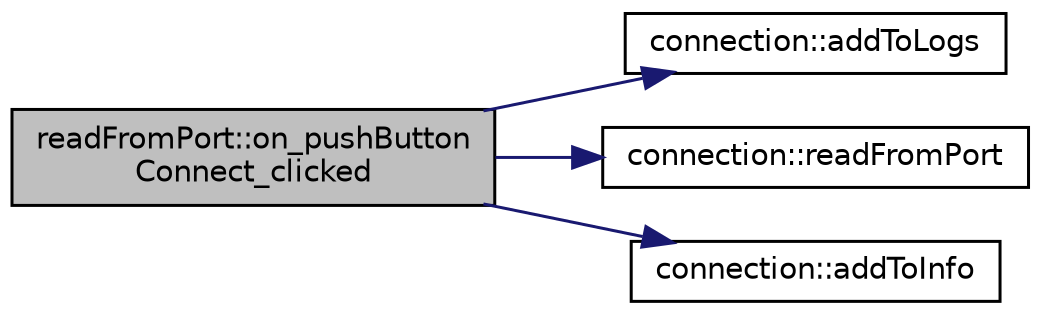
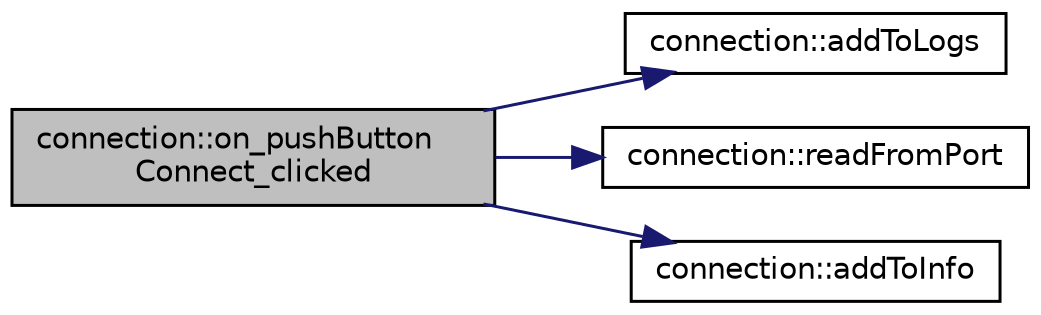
node "readFromPort::on_pushButton Connect_clicked": label "readFromPort::on_pushButton Connect_clicked" -> "connection::on_pushButton Connect_clicked"
